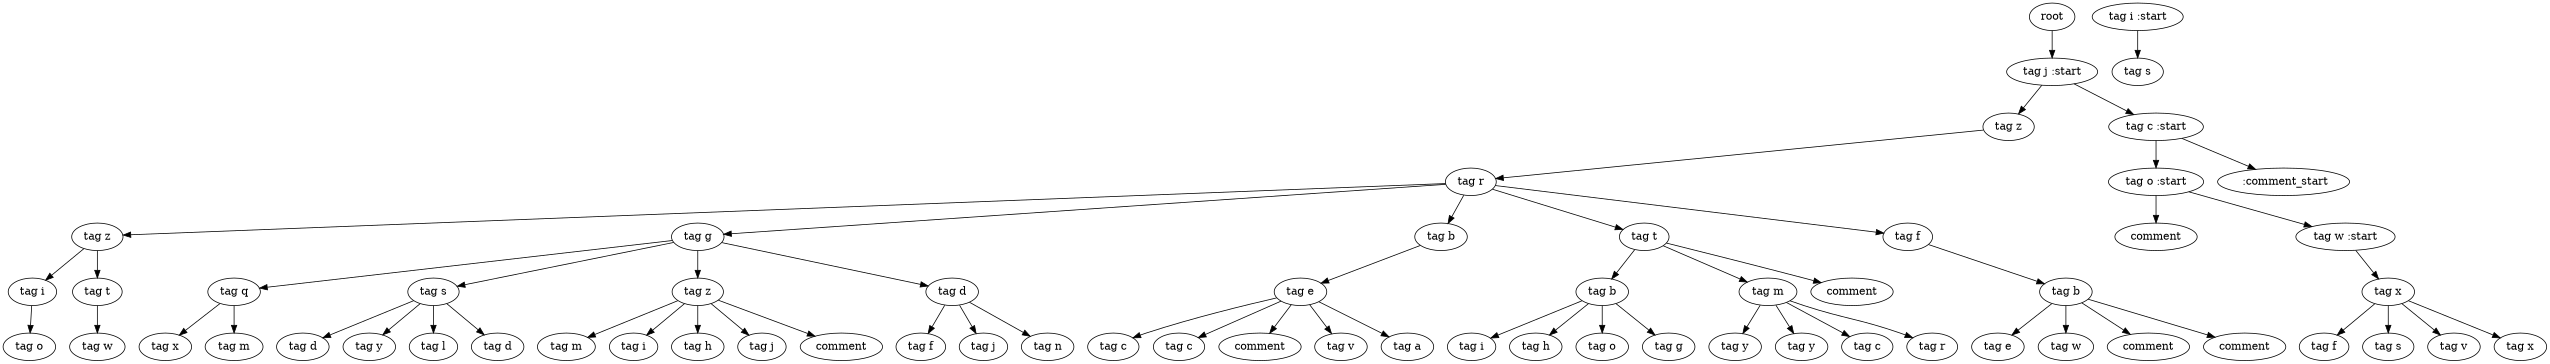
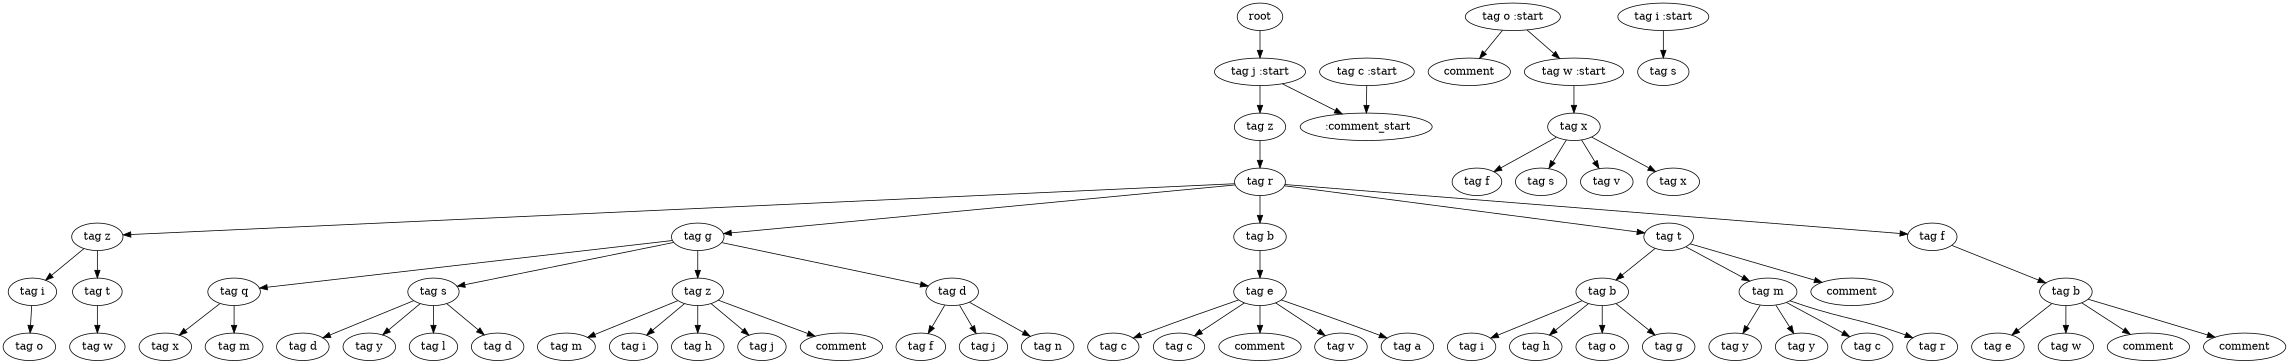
edge "tag j :start" -> "tag c :start": now "tag j :start" -> ":comment_start"
edge "tag c :start" -> "tag o :start": removed
